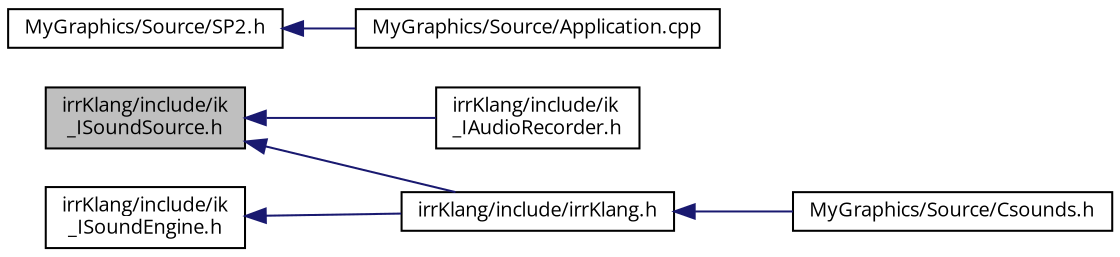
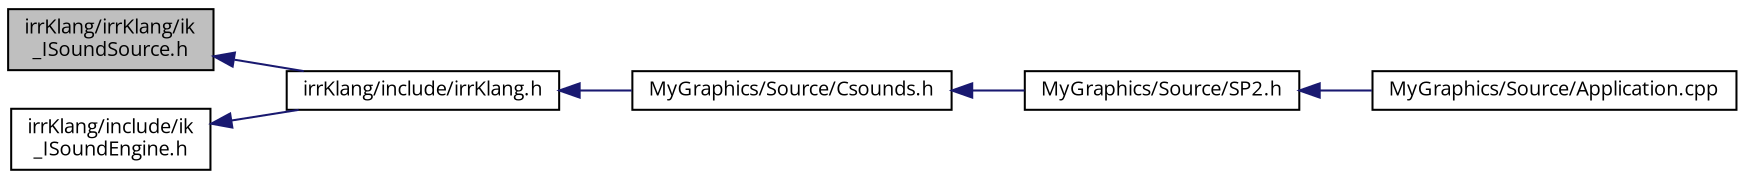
edge "MyGraphics/Source/SP2.h" -> "MyGraphics/Source/Csounds.h": added
node "irrKlang/include/ik _ISoundSource.h": label "irrKlang/include/ik _ISoundSource.h" -> "irrKlang/irrKlang/ik _ISoundSource.h"
node "irrKlang/include/ik _IAudioRecorder.h": removed
